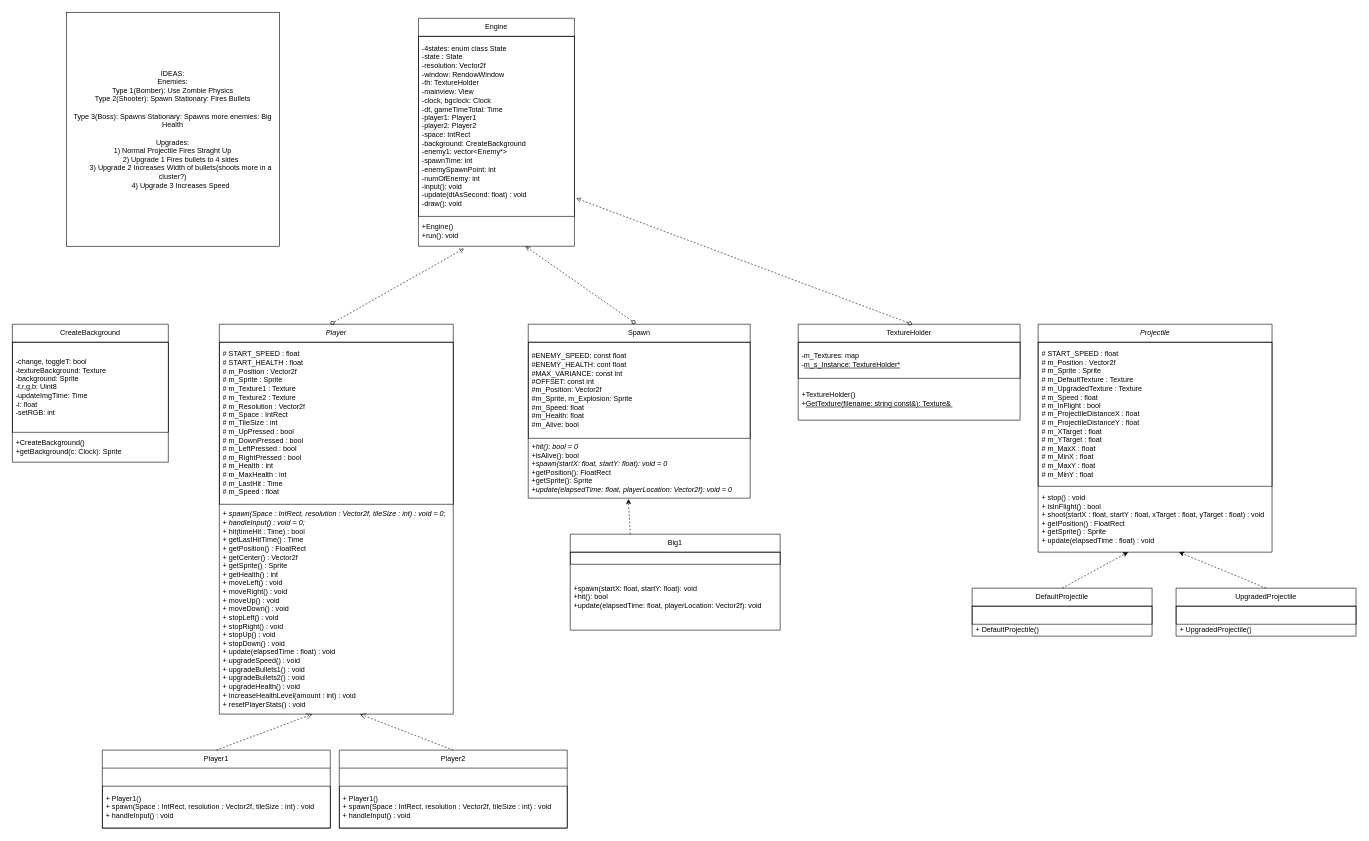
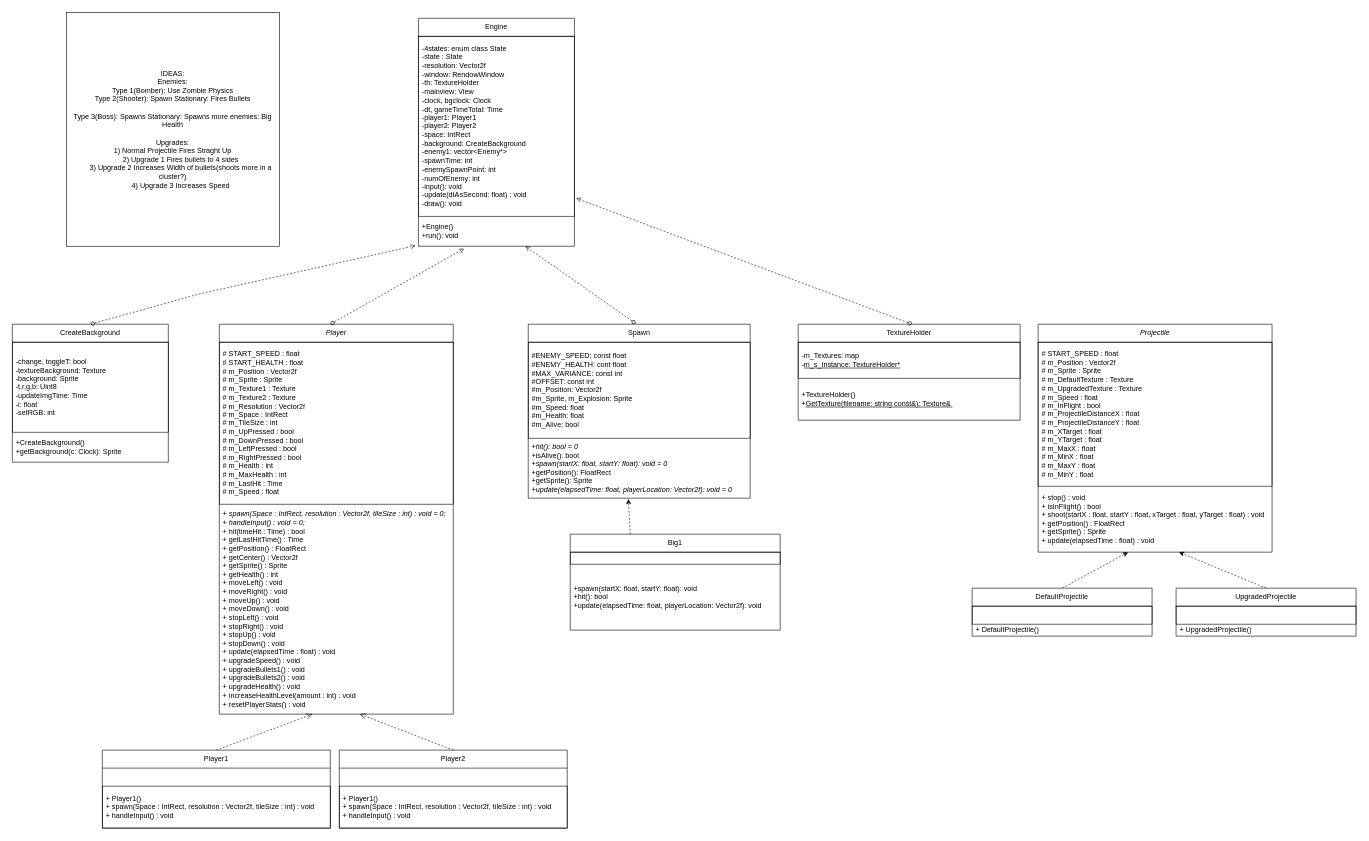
edge "+Engine() +run(): void" -- "CreateBackground": added
